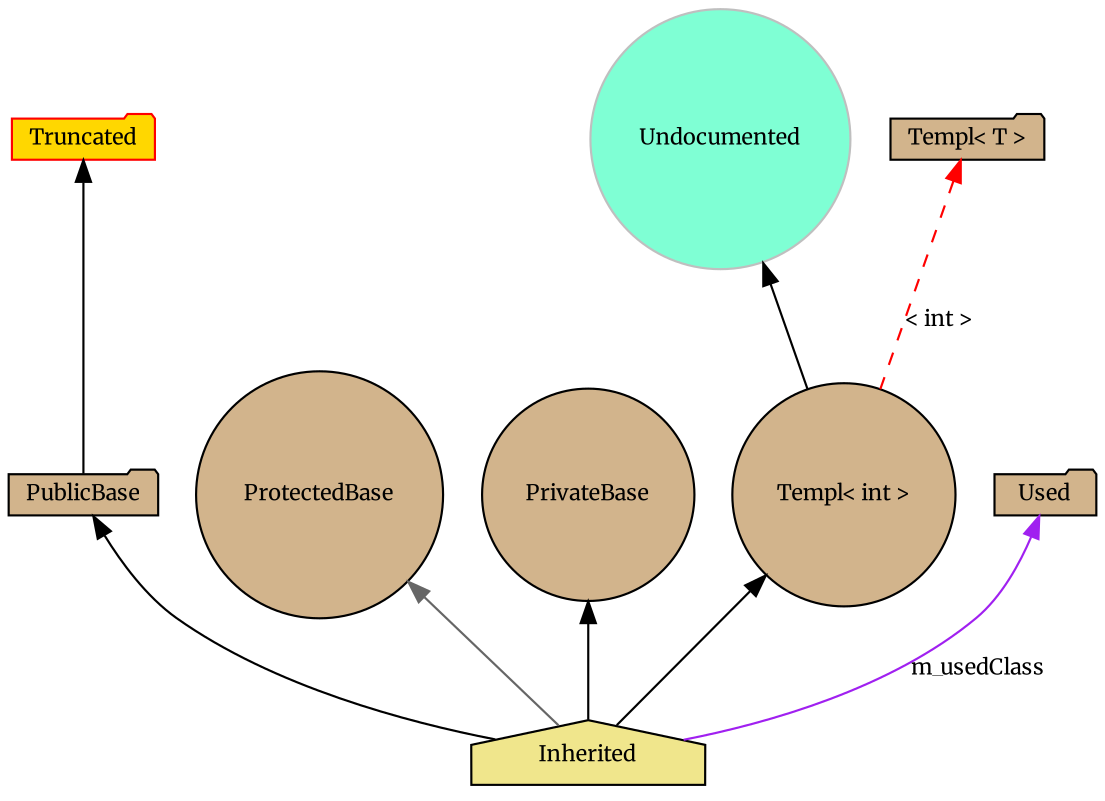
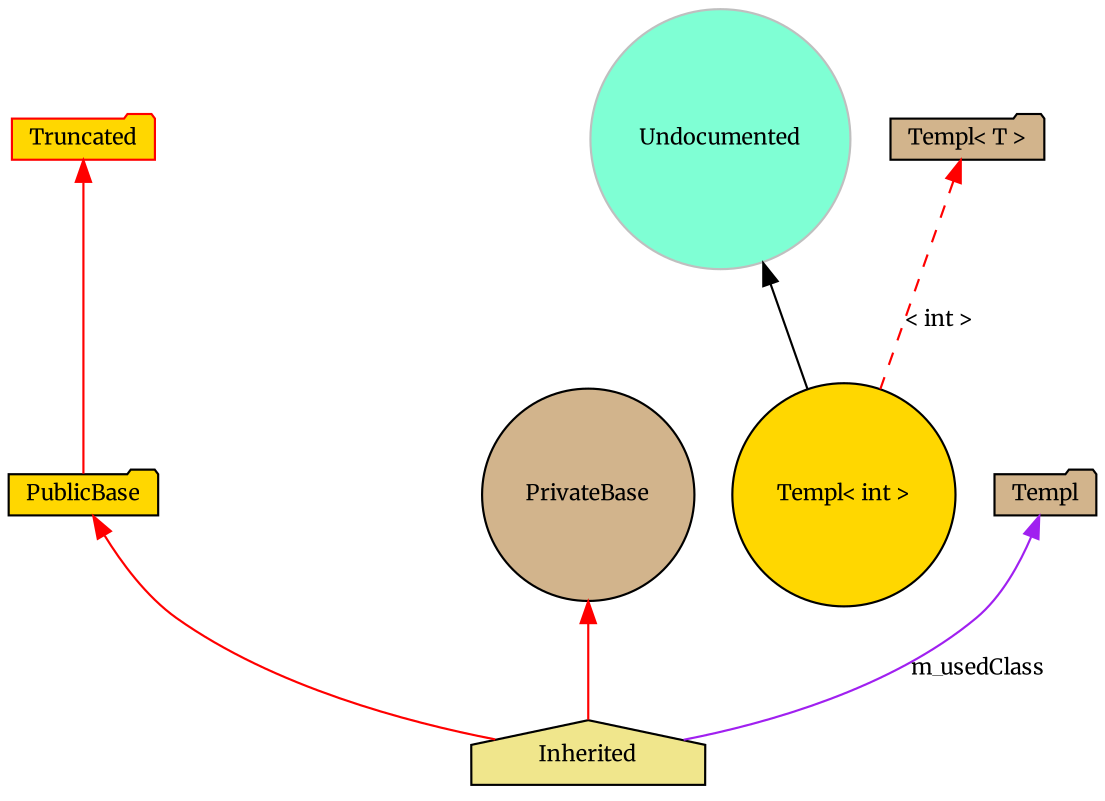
edge "PublicBase" -> "Truncated": color black -> red
node "PublicBase": fillcolor tan -> gold
node "ProtectedBase": removed
node "Templ< int >": fillcolor tan -> gold
node "Used": label "Used" -> "Templ"
edge "Inherited" -> "Templ< int >": removed
edge "Inherited" -> "PrivateBase": color black -> red
edge "Inherited" -> "PublicBase": color black -> red
